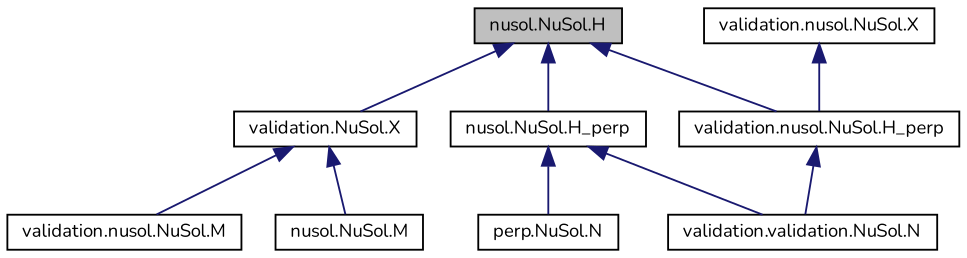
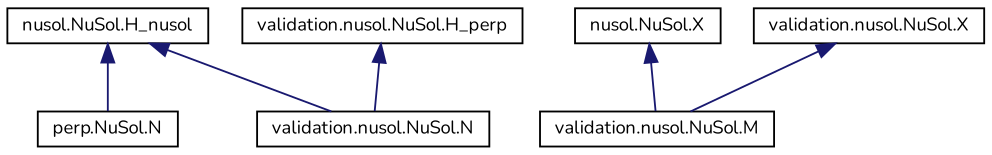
node "nusol.NuSol.H": removed
edge "validation.nusol.NuSol.H_perp" -> "validation.nusol.NuSol.X": now "validation.nusol.NuSol.M" -> "validation.nusol.NuSol.X"
node "validation.NuSol.X": label "validation.NuSol.X" -> "nusol.NuSol.X"
node "nusol.NuSol.H_perp": label "nusol.NuSol.H_perp" -> "nusol.NuSol.H_nusol"
node "nusol.NuSol.M": removed
node "validation.validation.NuSol.N": label "validation.validation.NuSol.N" -> "validation.nusol.NuSol.N"
